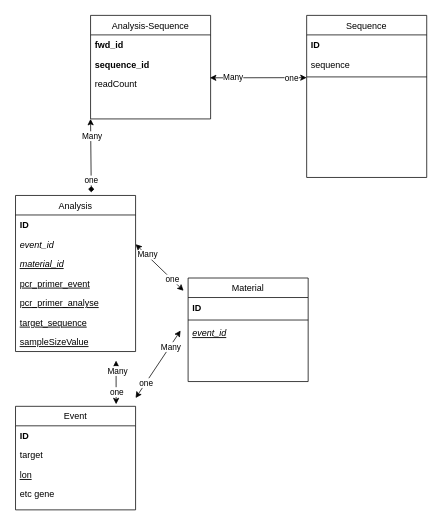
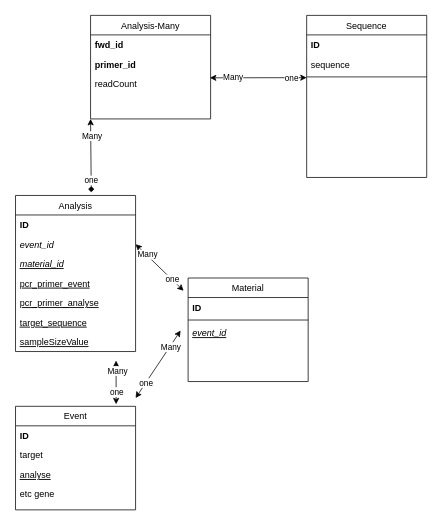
node "Analysis-Sequence": label "Analysis-Sequence" -> "Analysis-Many"
node "sequence_id": label "sequence_id" -> "primer_id"
node "lon": label "lon" -> "analyse"
